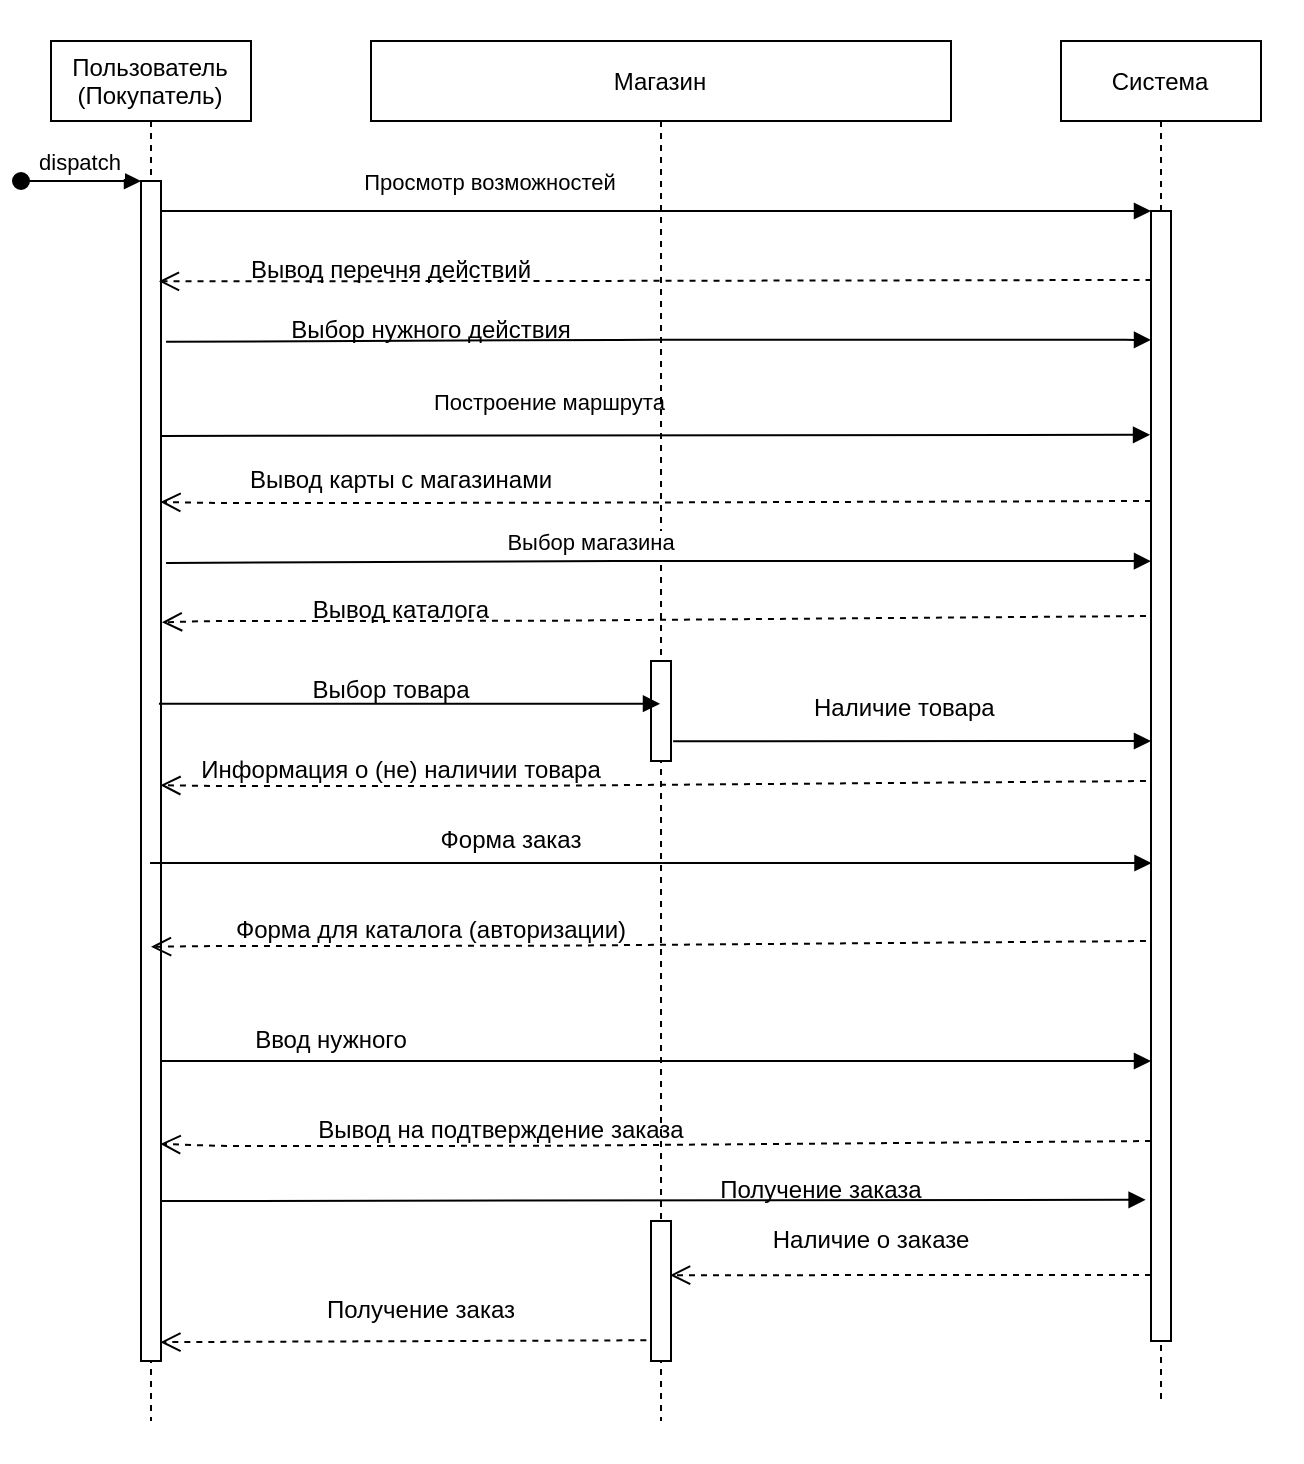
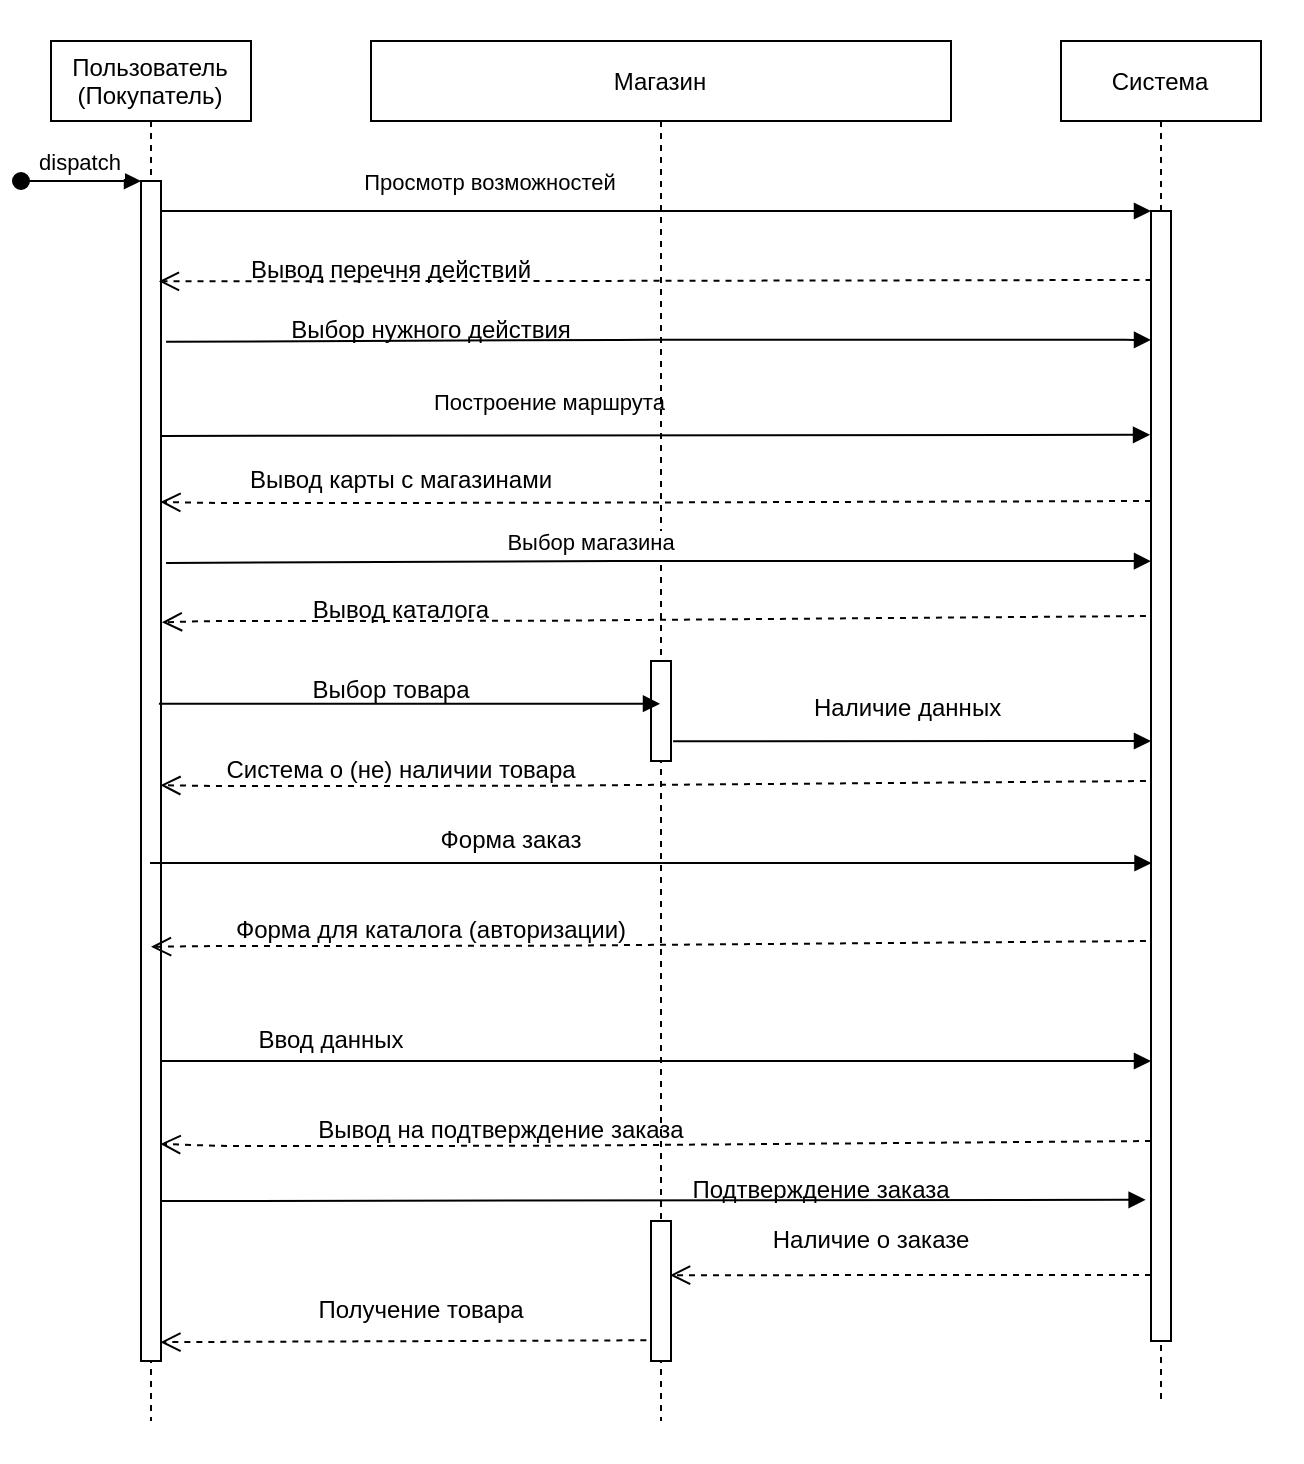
node "Наличие товара": label "Наличие товара" -> "Наличие данных"
node "Информация о (не) наличии товара": label "Информация о (не) наличии товара" -> "Система о (не) наличии товара"
node "Ввод нужного": label "Ввод нужного" -> "Ввод данных"
node "Получение заказа": label "Получение заказа" -> "Подтверждение заказа"
node "Получение заказ": label "Получение заказ" -> "Получение товара"
